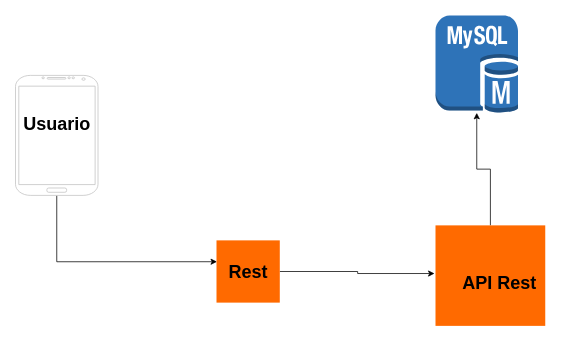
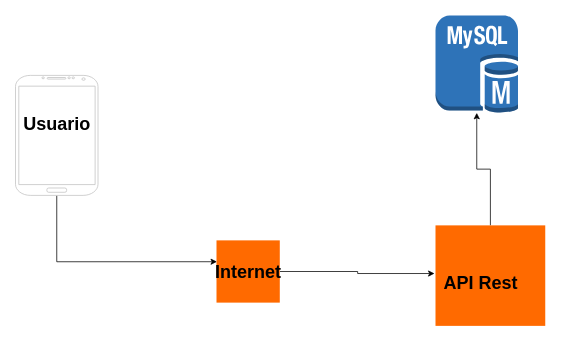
node "Rest": label "Rest" -> "Internet"
node "API Rest": moved (499, 283) -> (480, 283)
